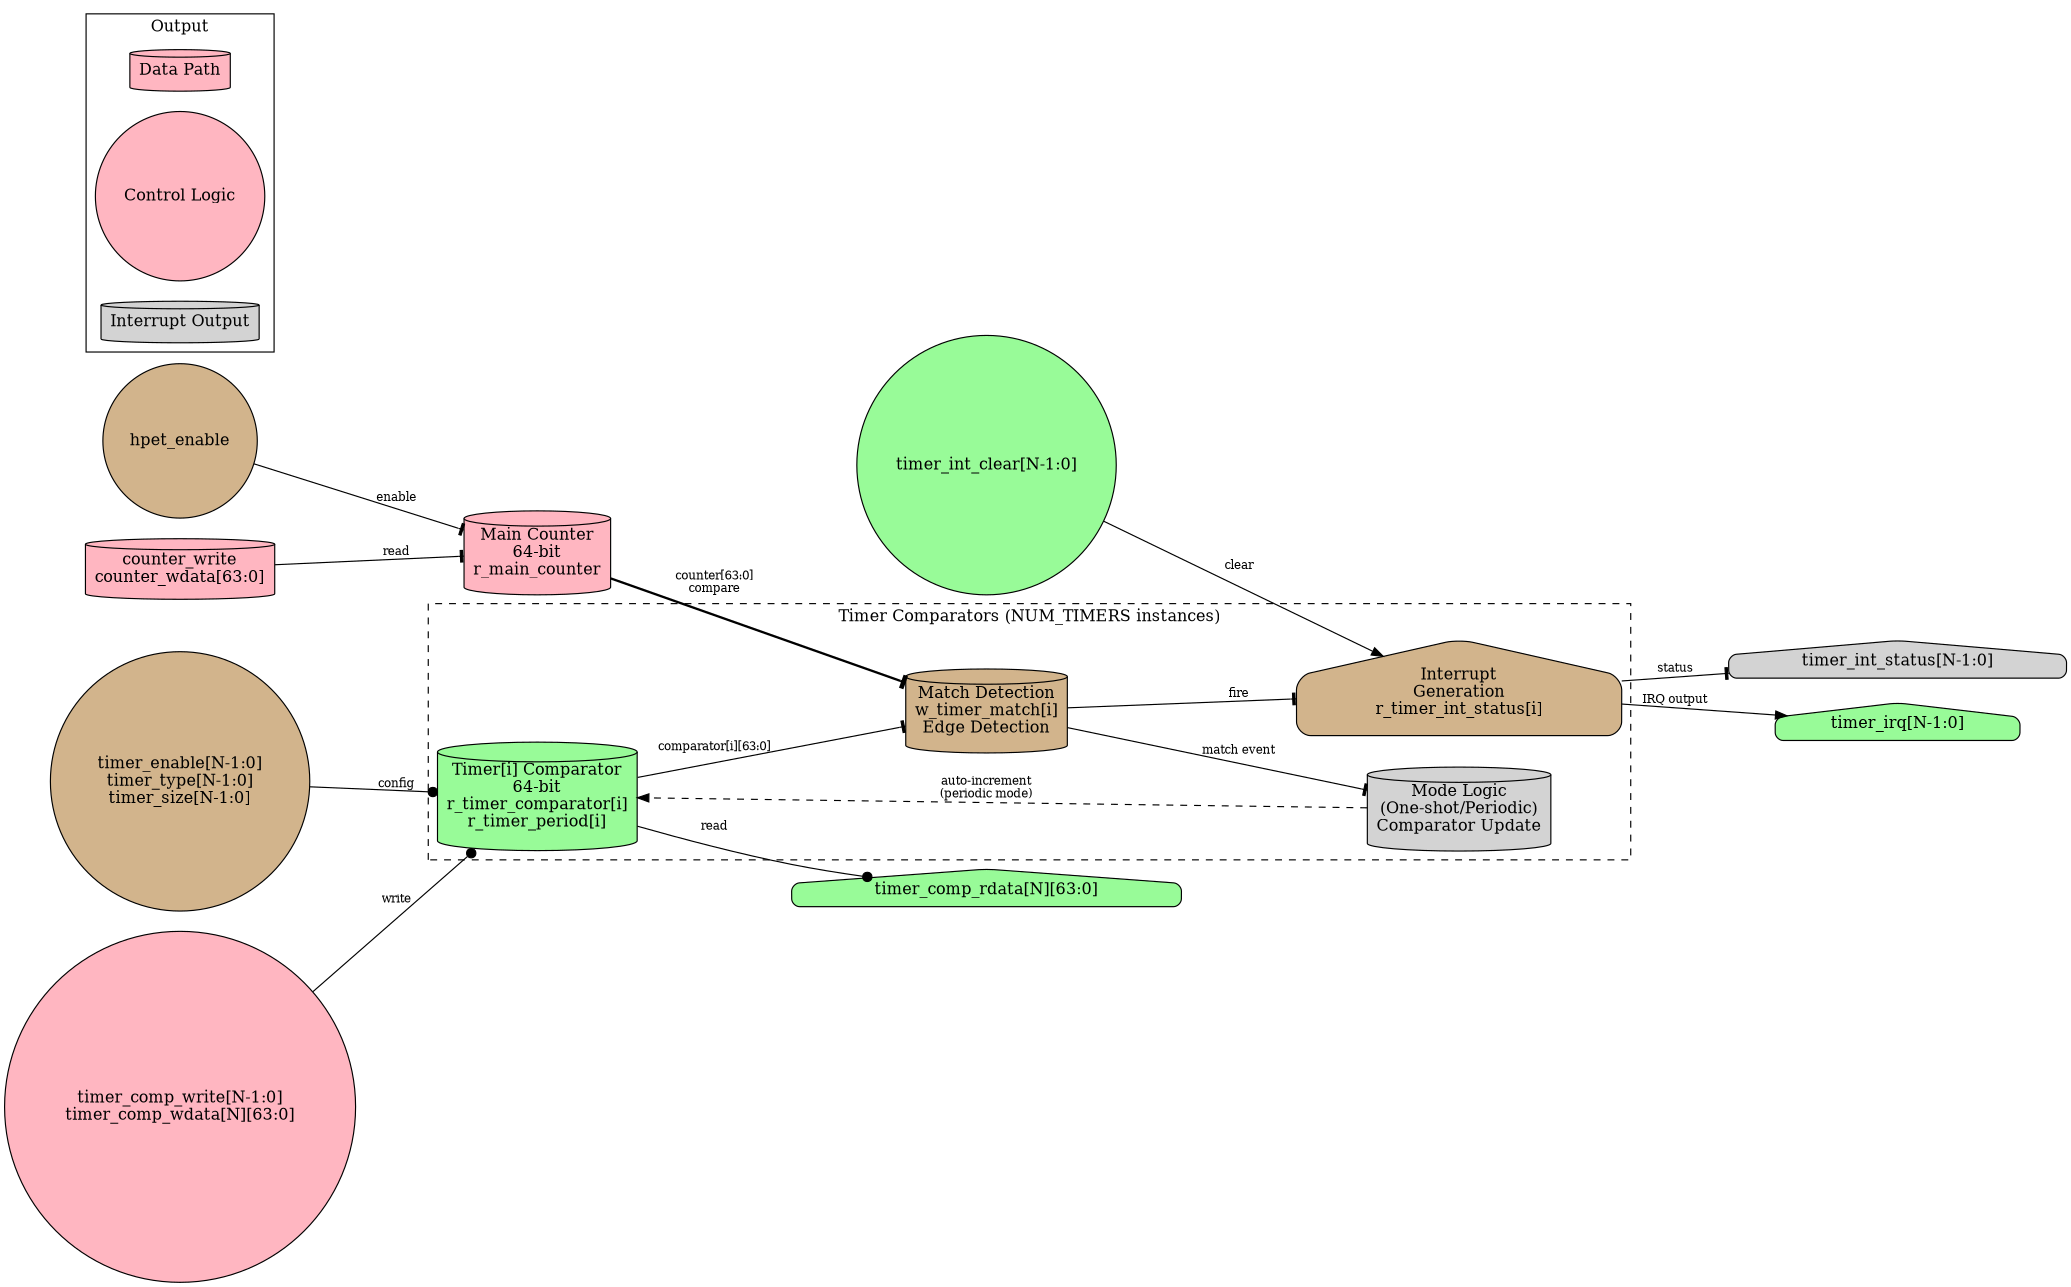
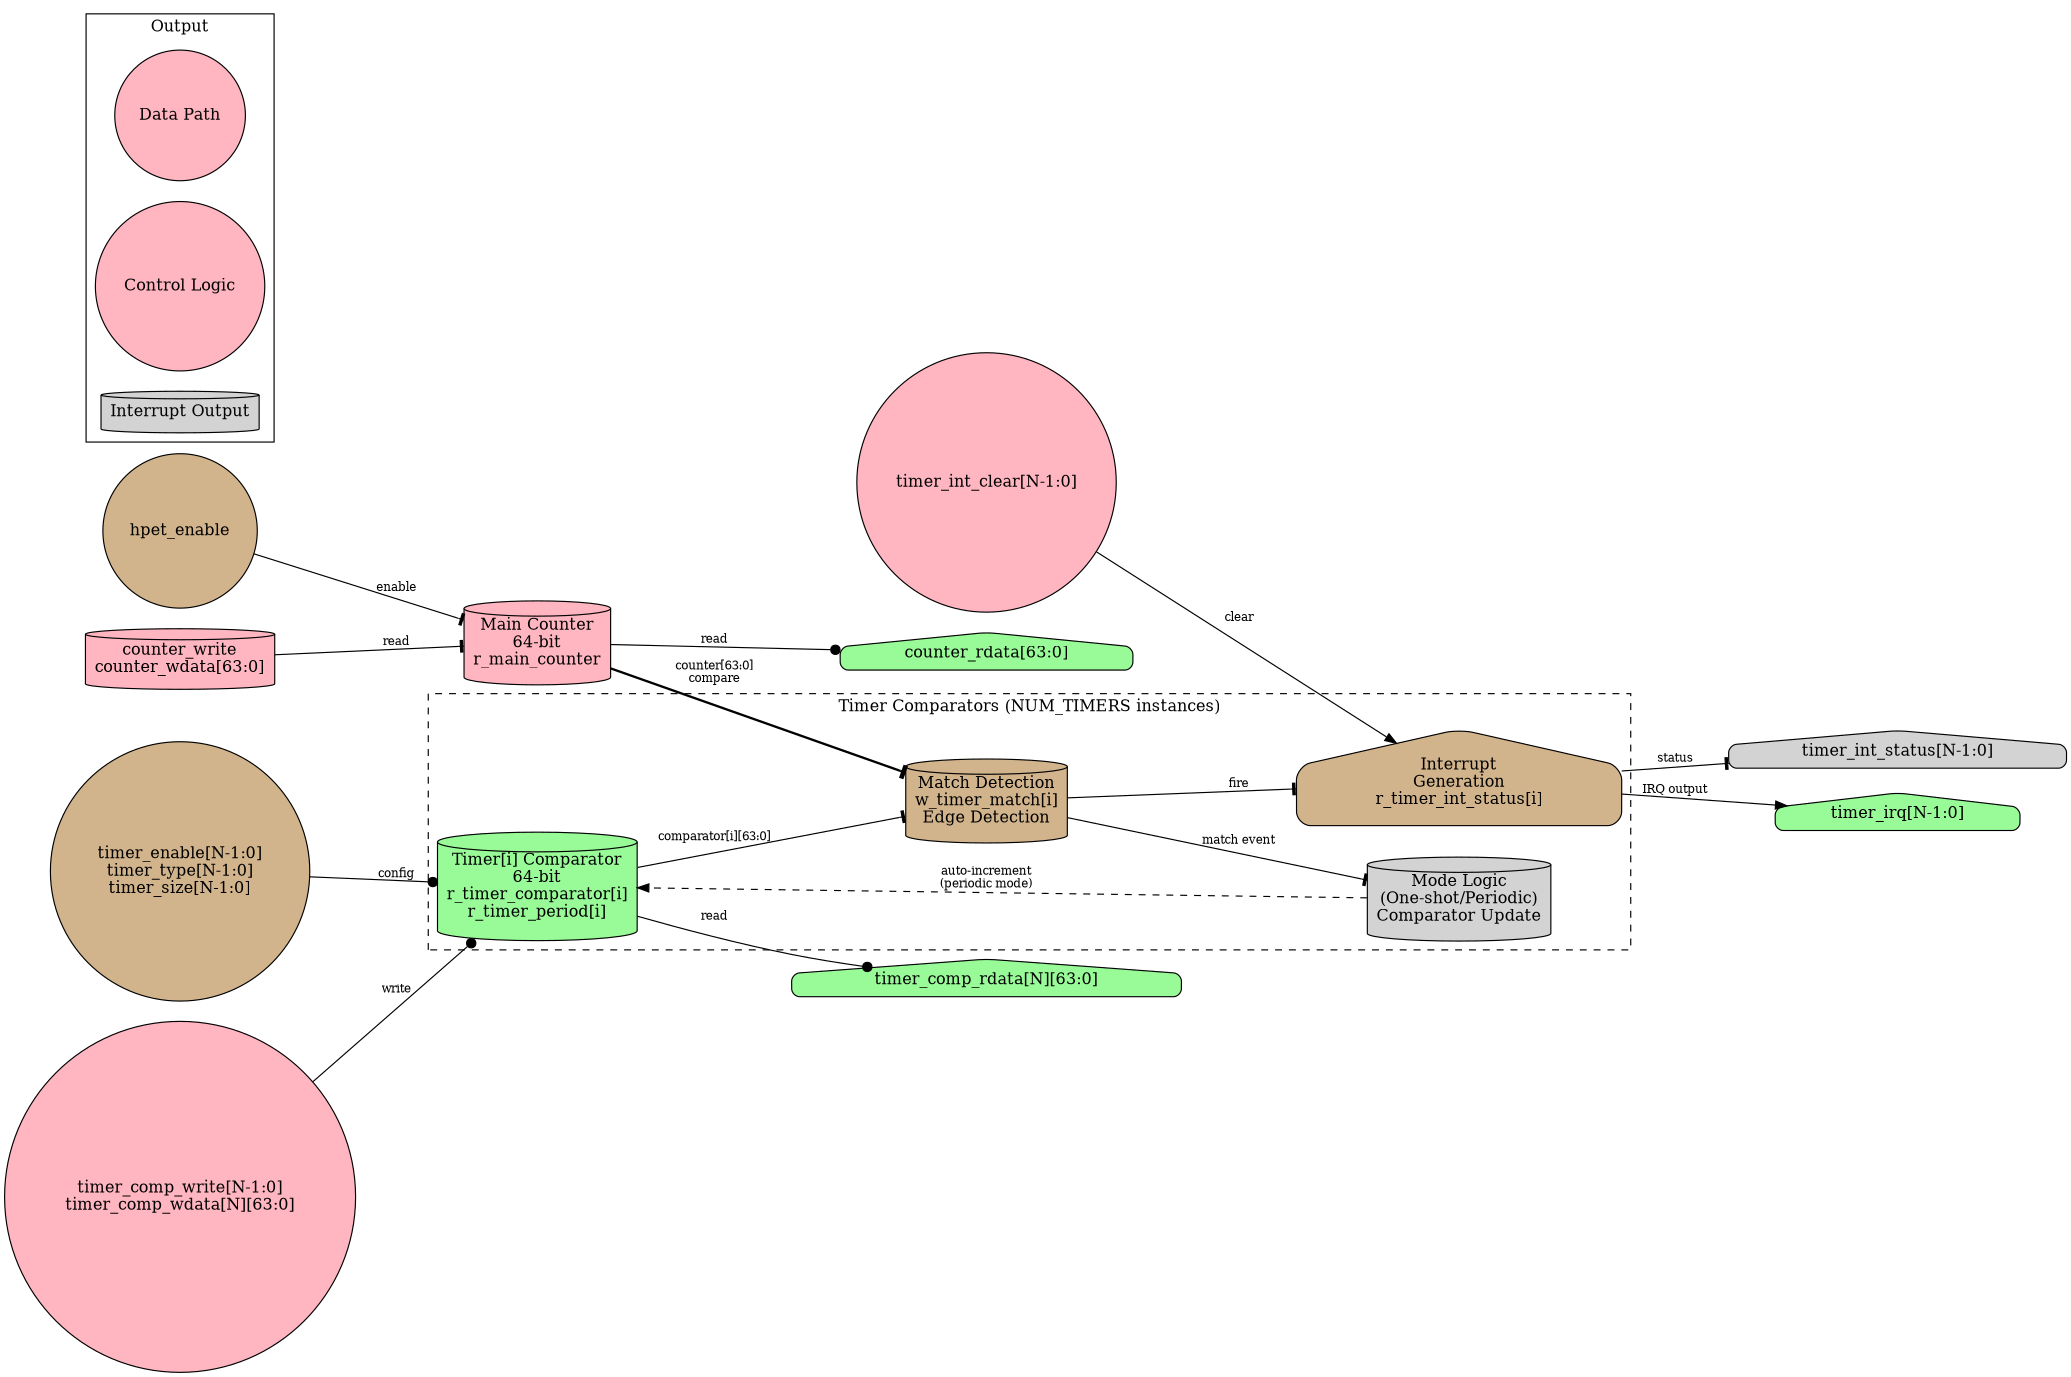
node "Data Path": shape cylinder -> circle
node "timer_int_clear[N-1:0]": fillcolor palegreen -> lightpink
node "counter_rdata[63:0]": added
